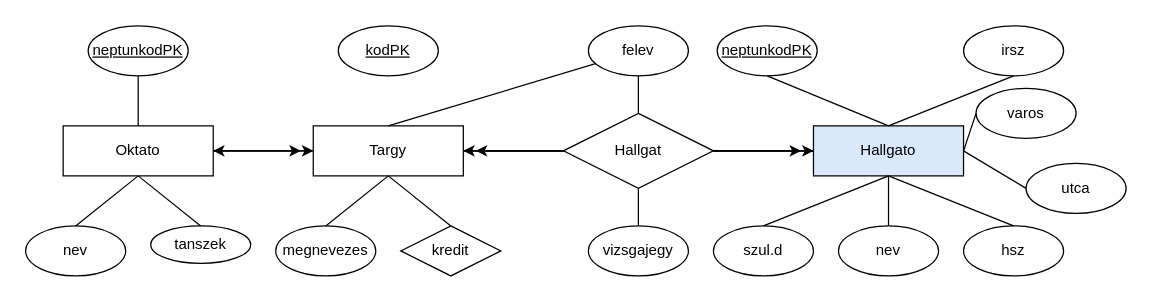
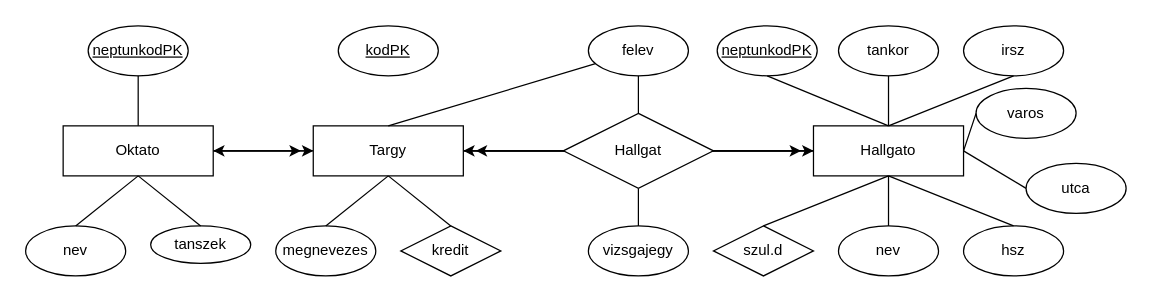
node "tankor": added
edge "tankor" -- "Hallgato": added
node "Hallgato": fillcolor #dae8fc -> #ffffff
node "szul.d": shape ellipse -> diamond
